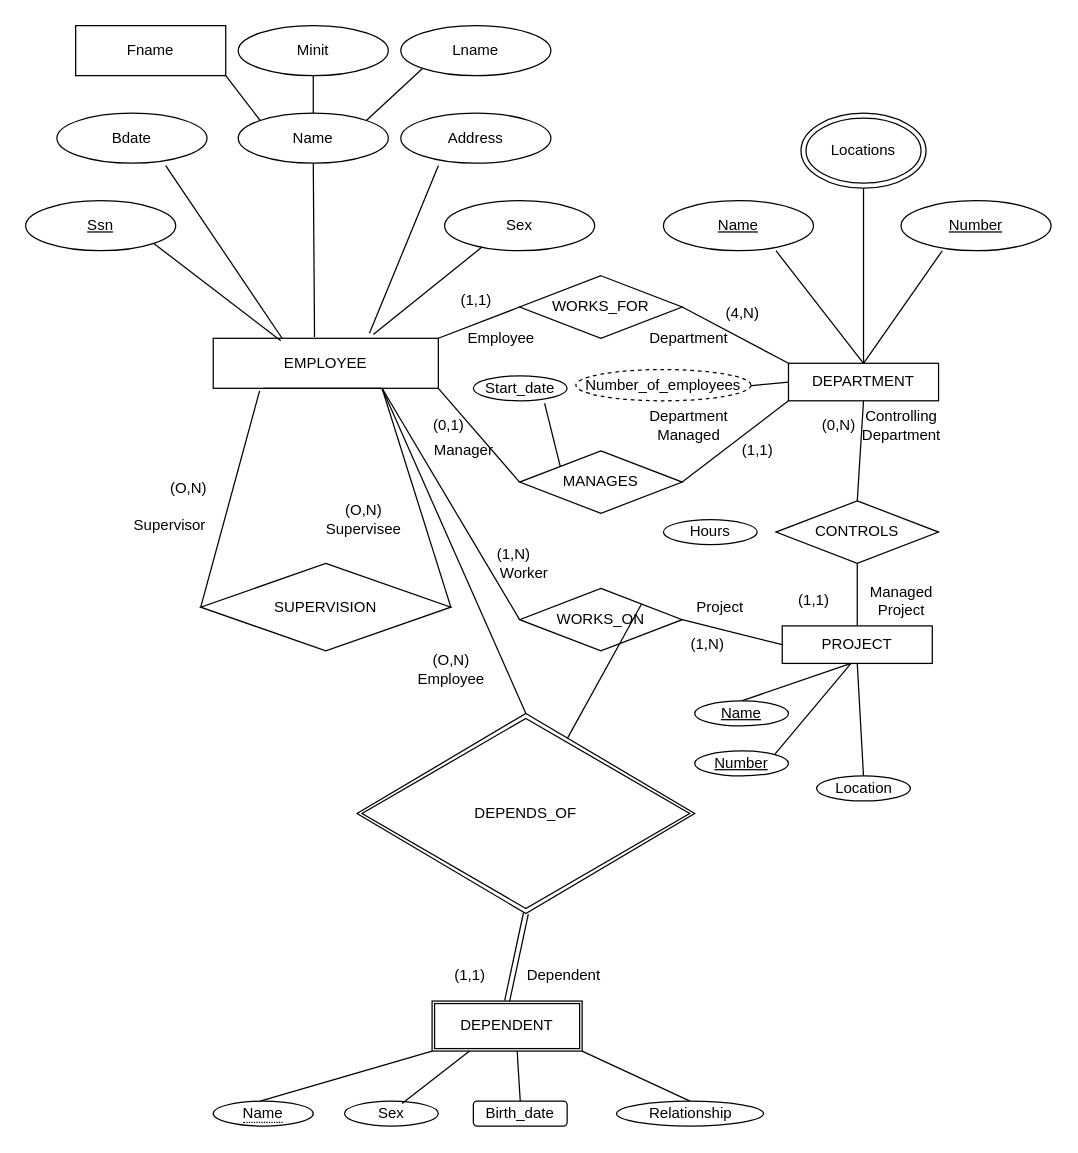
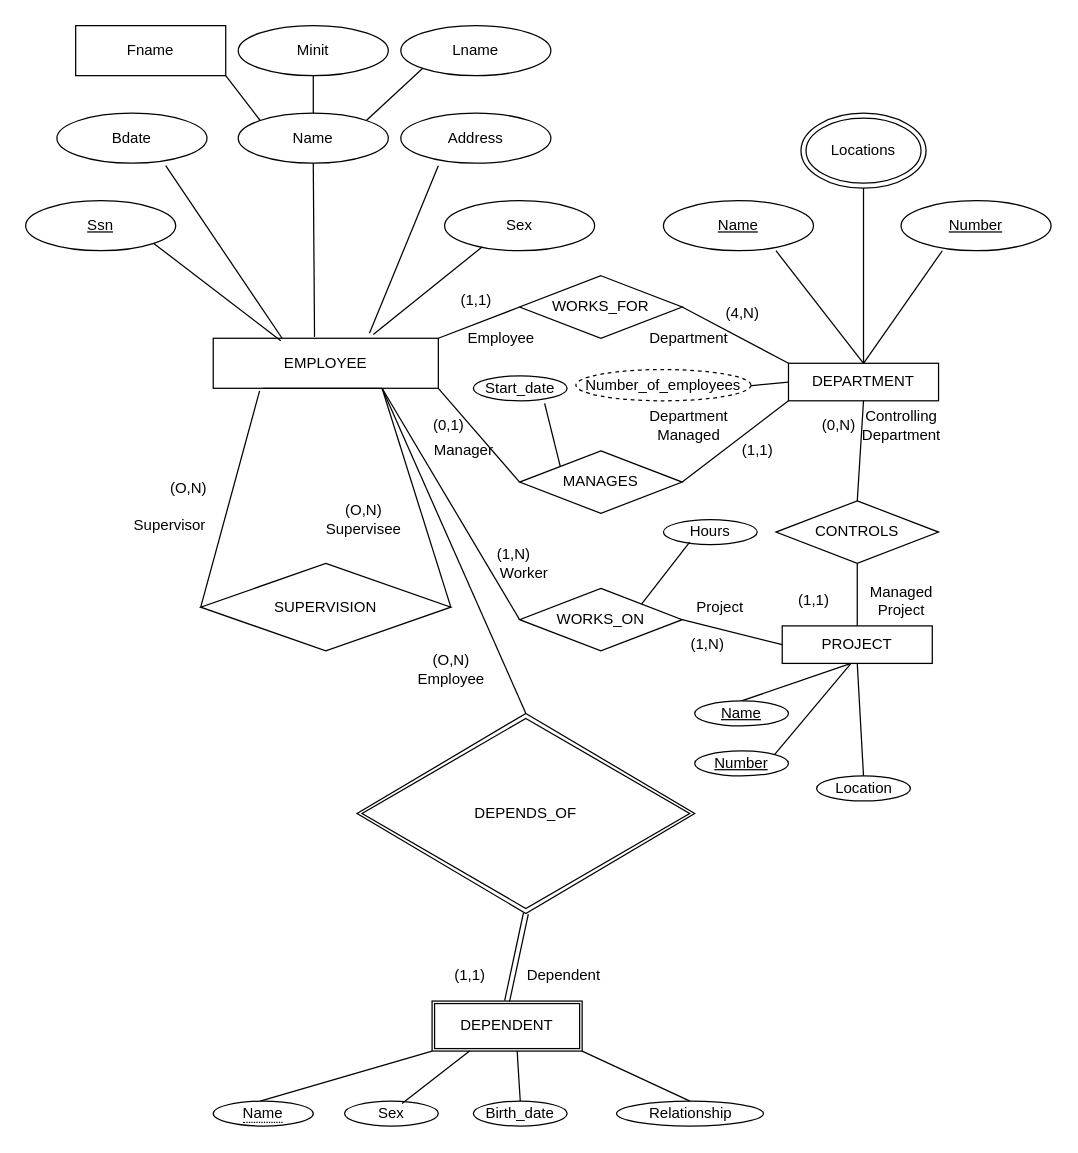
edge "WORKS_ON" -- "DEPENDS_OF": now "WORKS_ON" -- "Hours"
node "Birth_date": shape rounded rectangle -> ellipse
